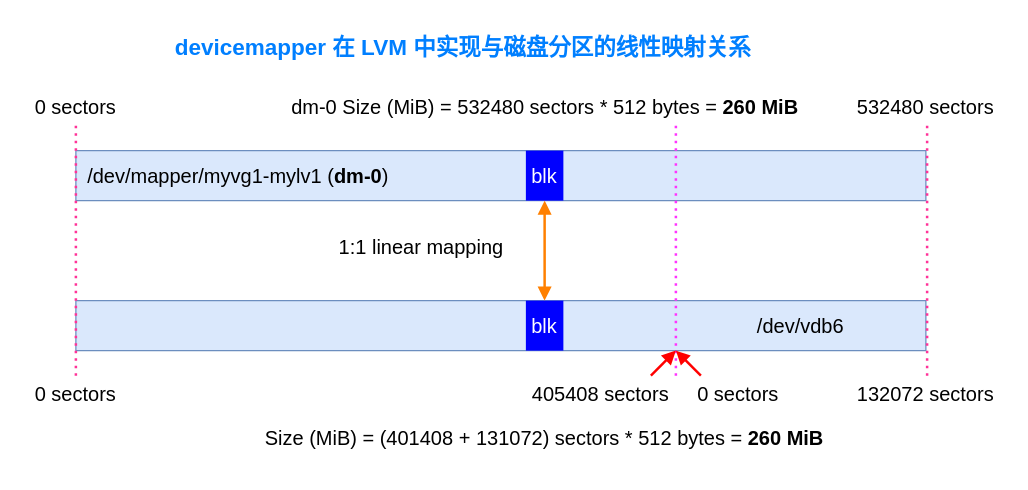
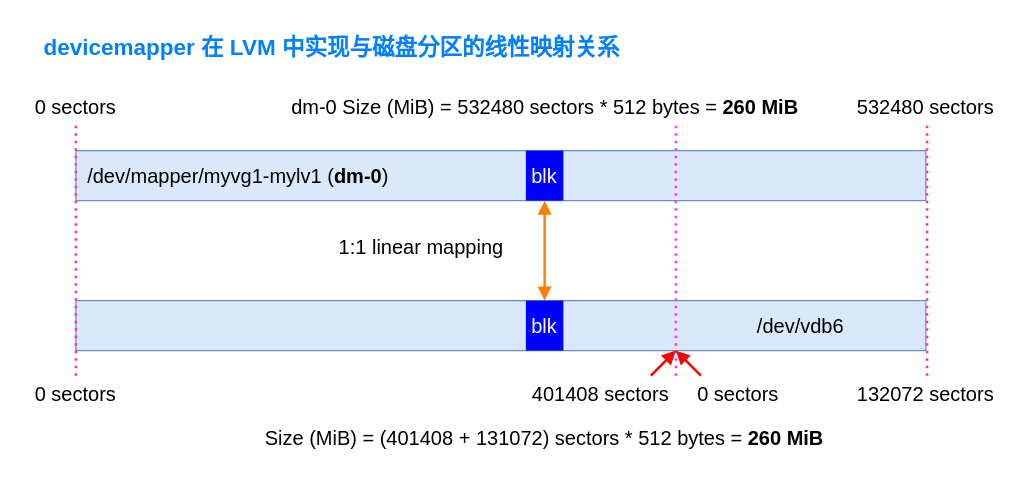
node "devicemapper 在 LVM 中实现与磁盘分区的线性映射关系": moved (463, 48) -> (332, 48)
node "405408 sectors": label "405408 sectors" -> "401408 sectors"
